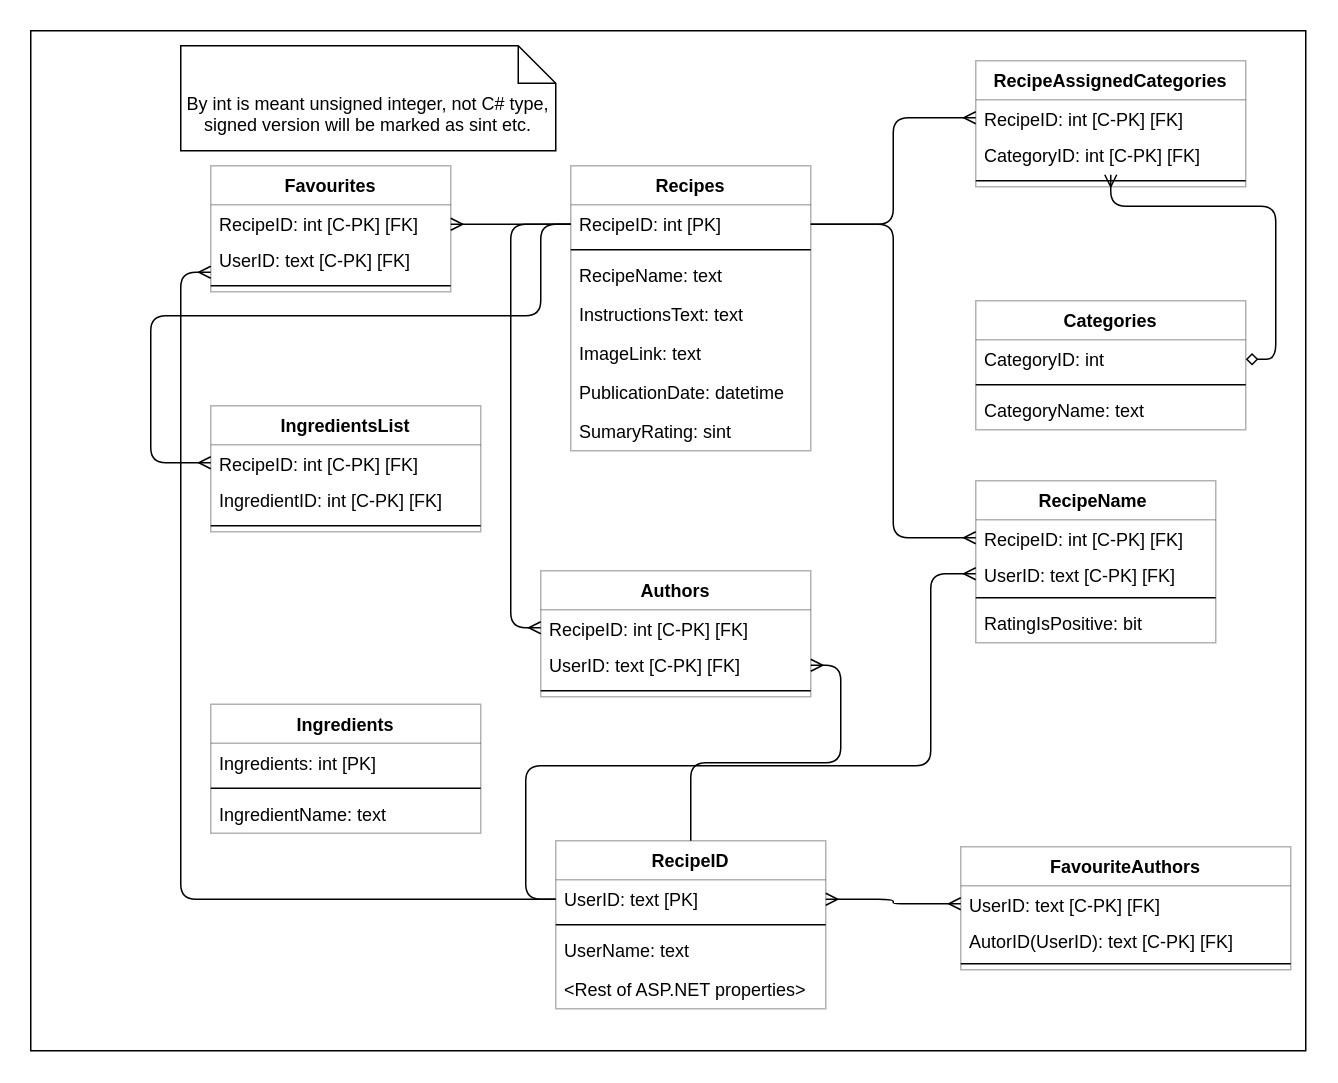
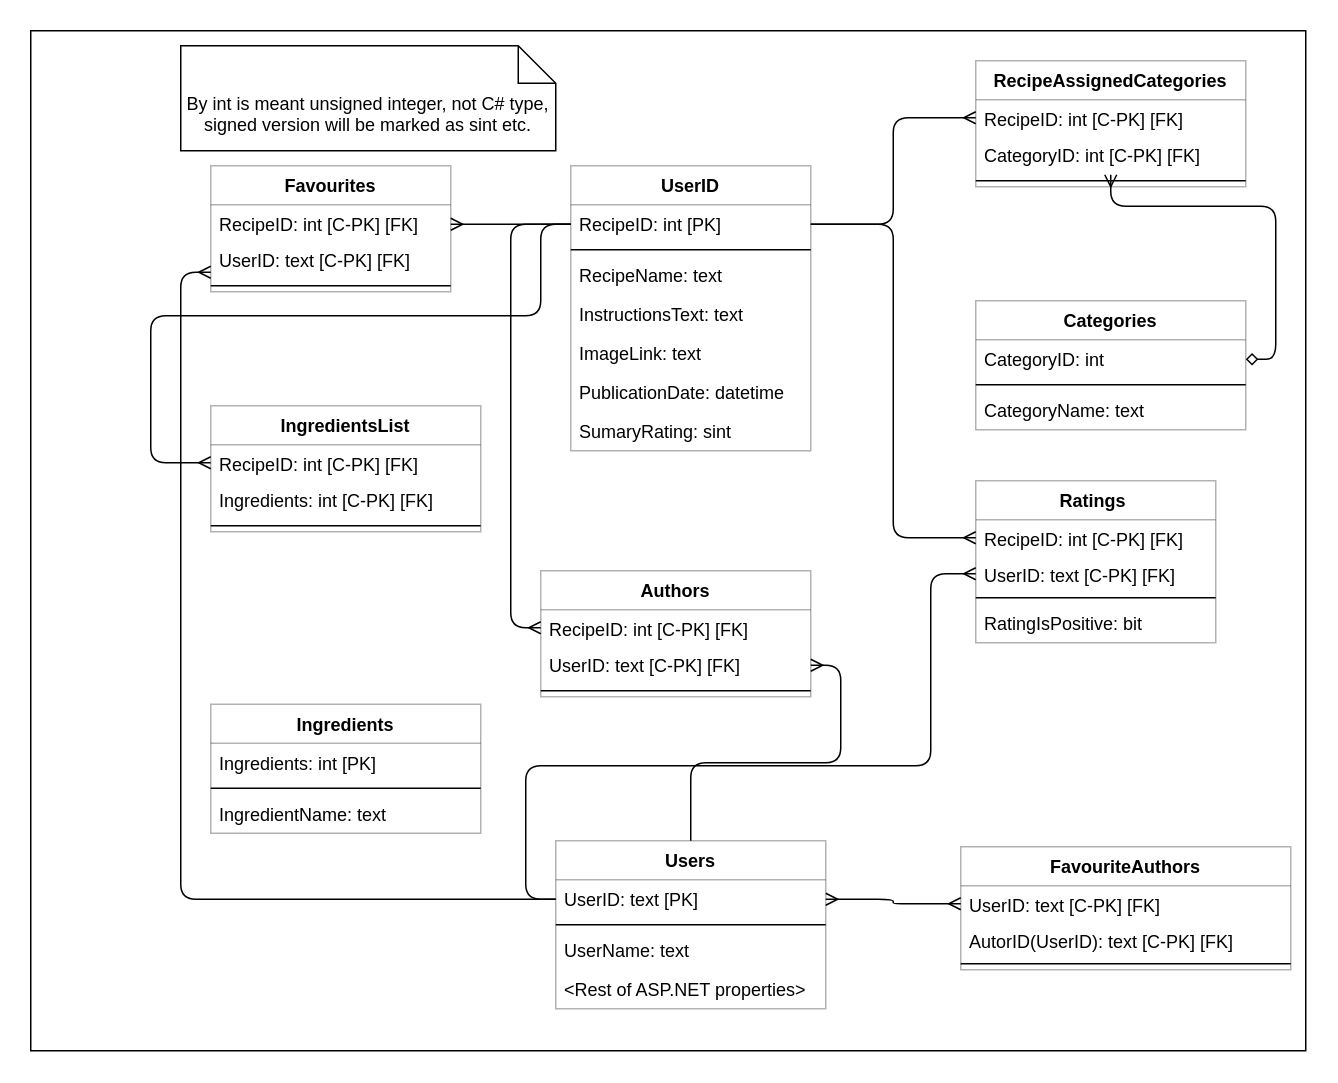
node "Recipes": label "Recipes" -> "UserID"
node "IngredientID: int [C-PK] [FK]": label "IngredientID: int [C-PK] [FK]" -> "Ingredients: int [C-PK] [FK]"
node "RecipeName": label "RecipeName" -> "Ratings"
node "RecipeID": label "RecipeID" -> "Users"
